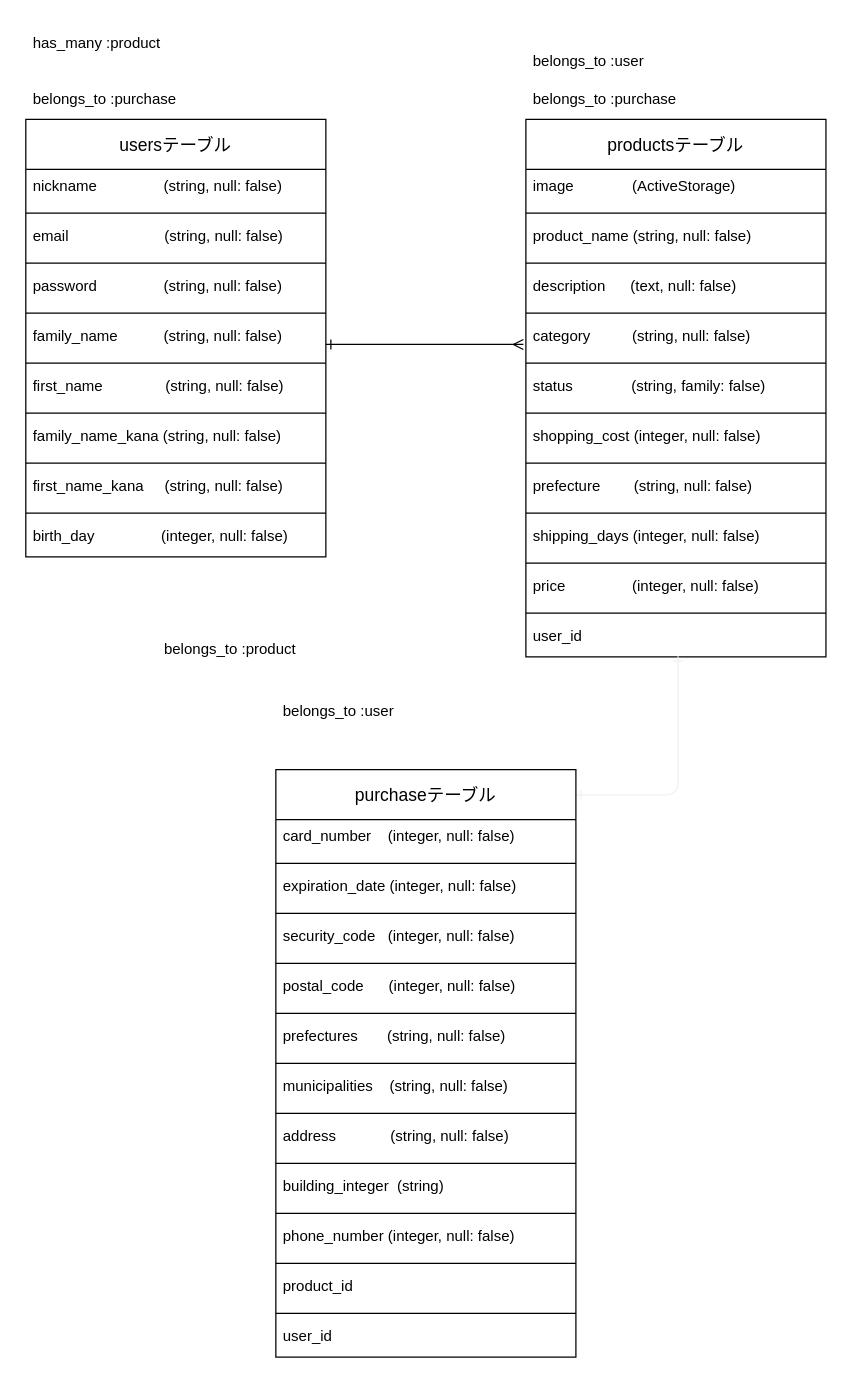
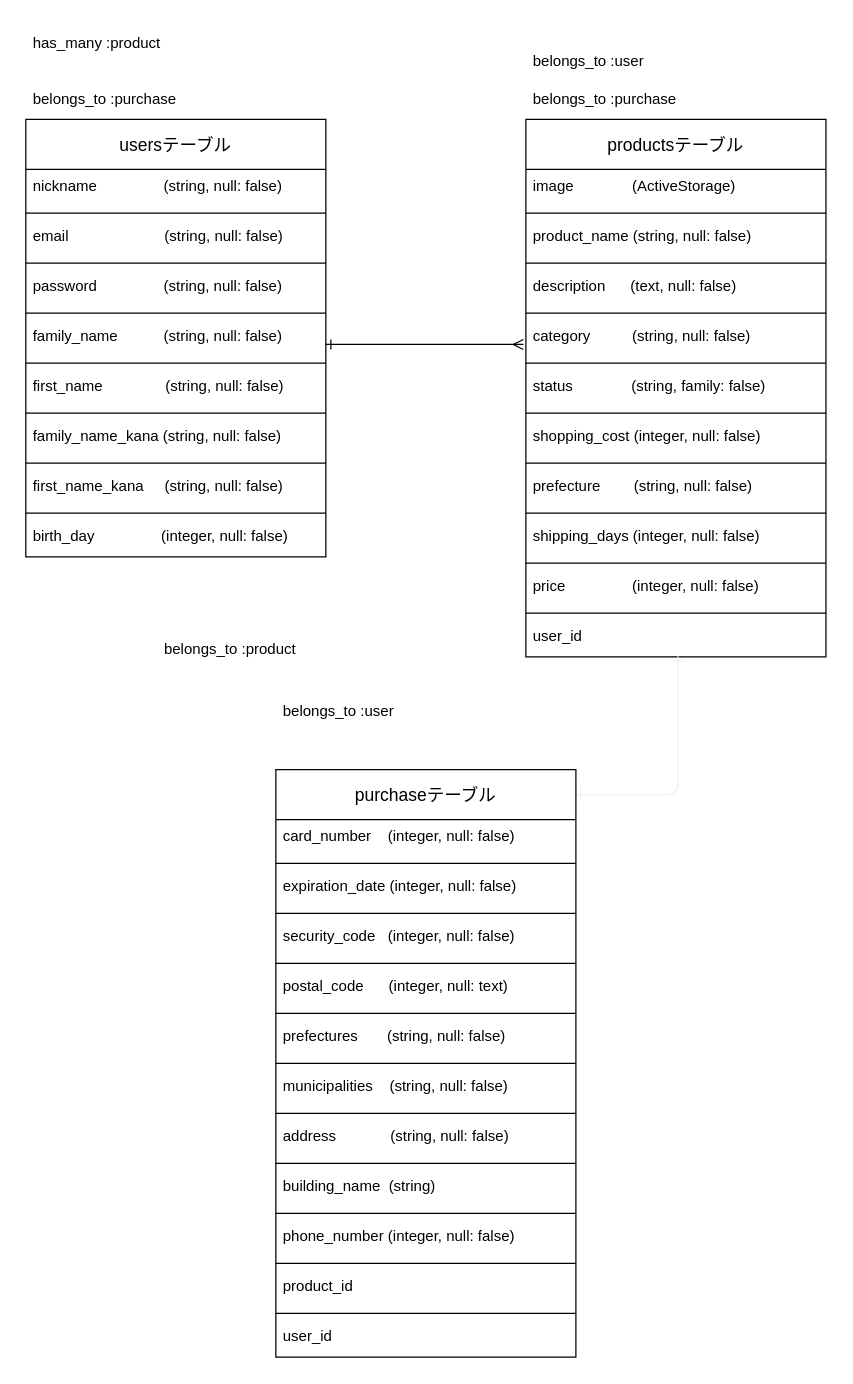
node "postal_code (integer, null: false)": label "postal_code (integer, null: false)" -> "postal_code (integer, null: text)"
node "building_integer (string)": label "building_integer (string)" -> "building_name (string)"
